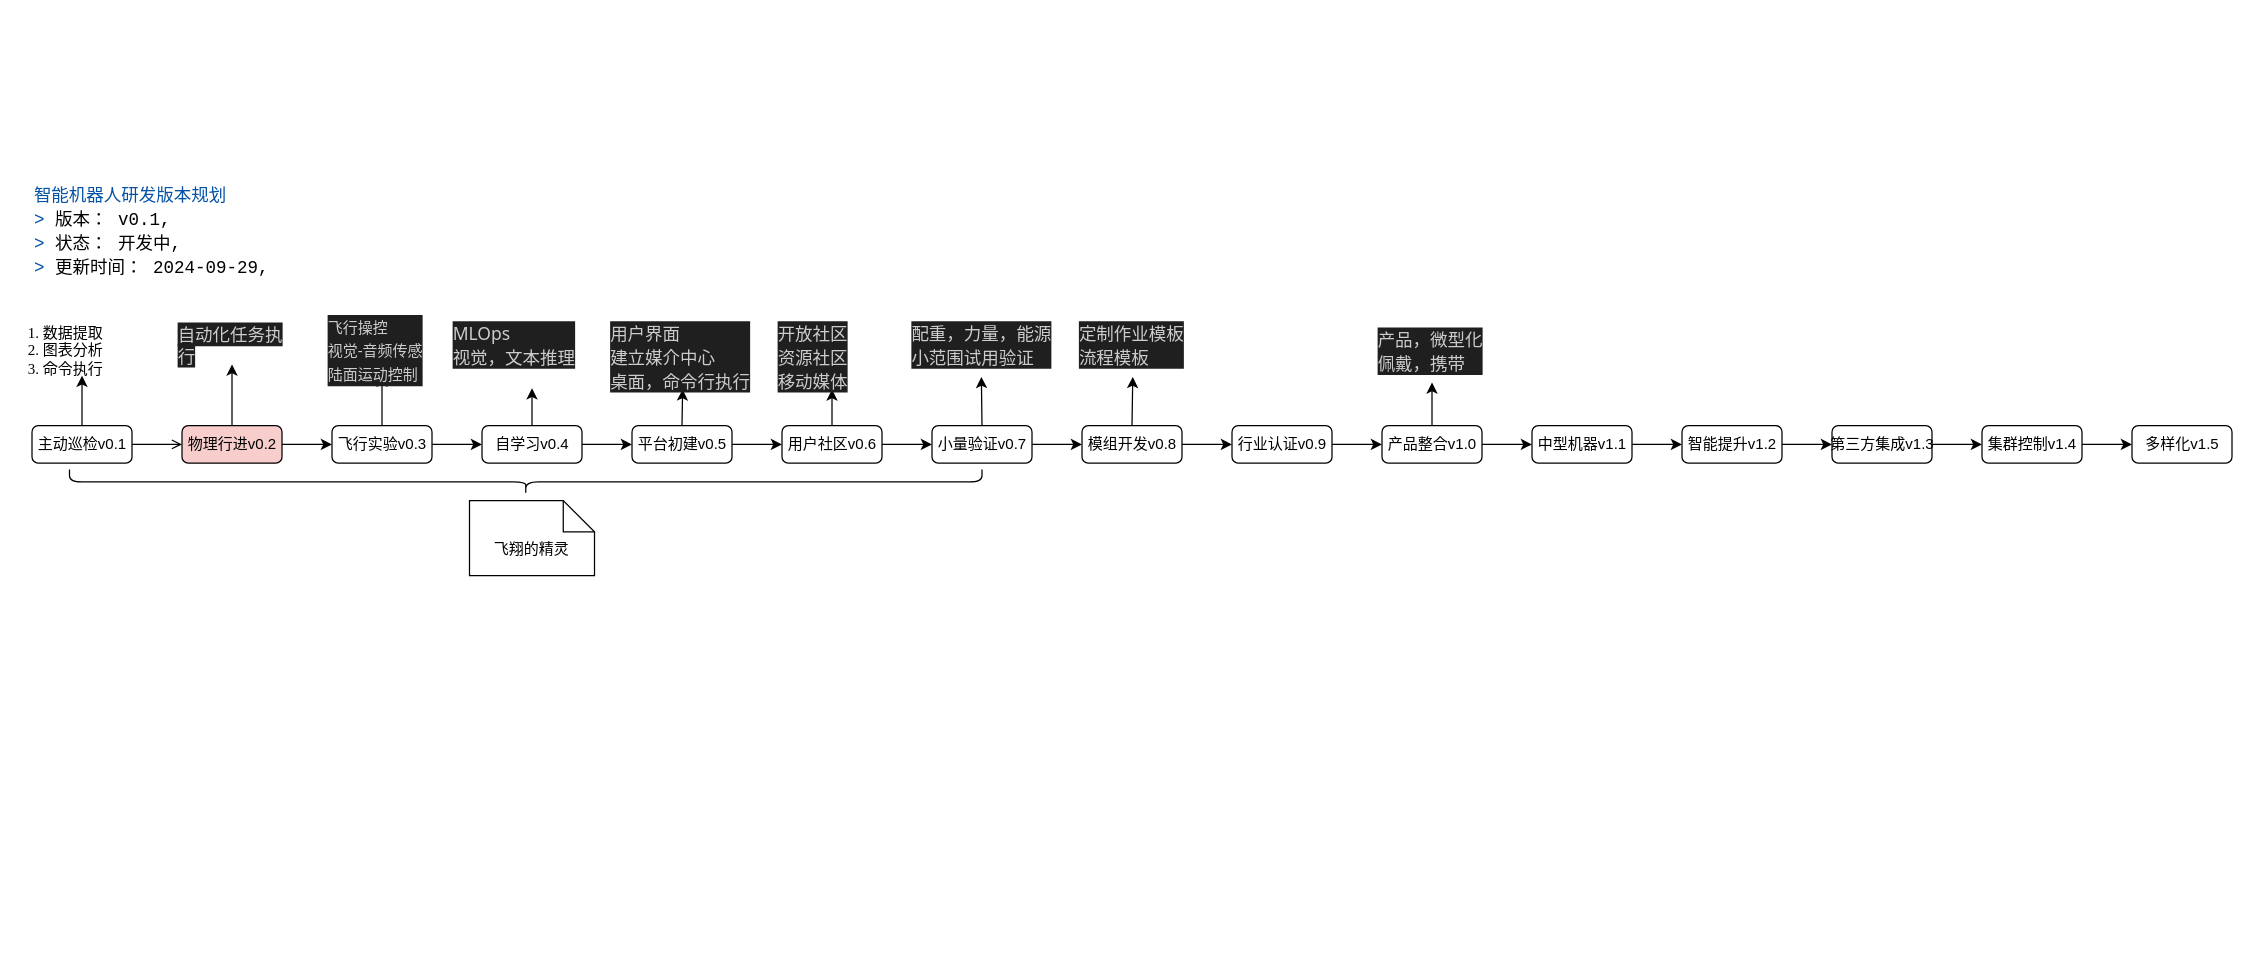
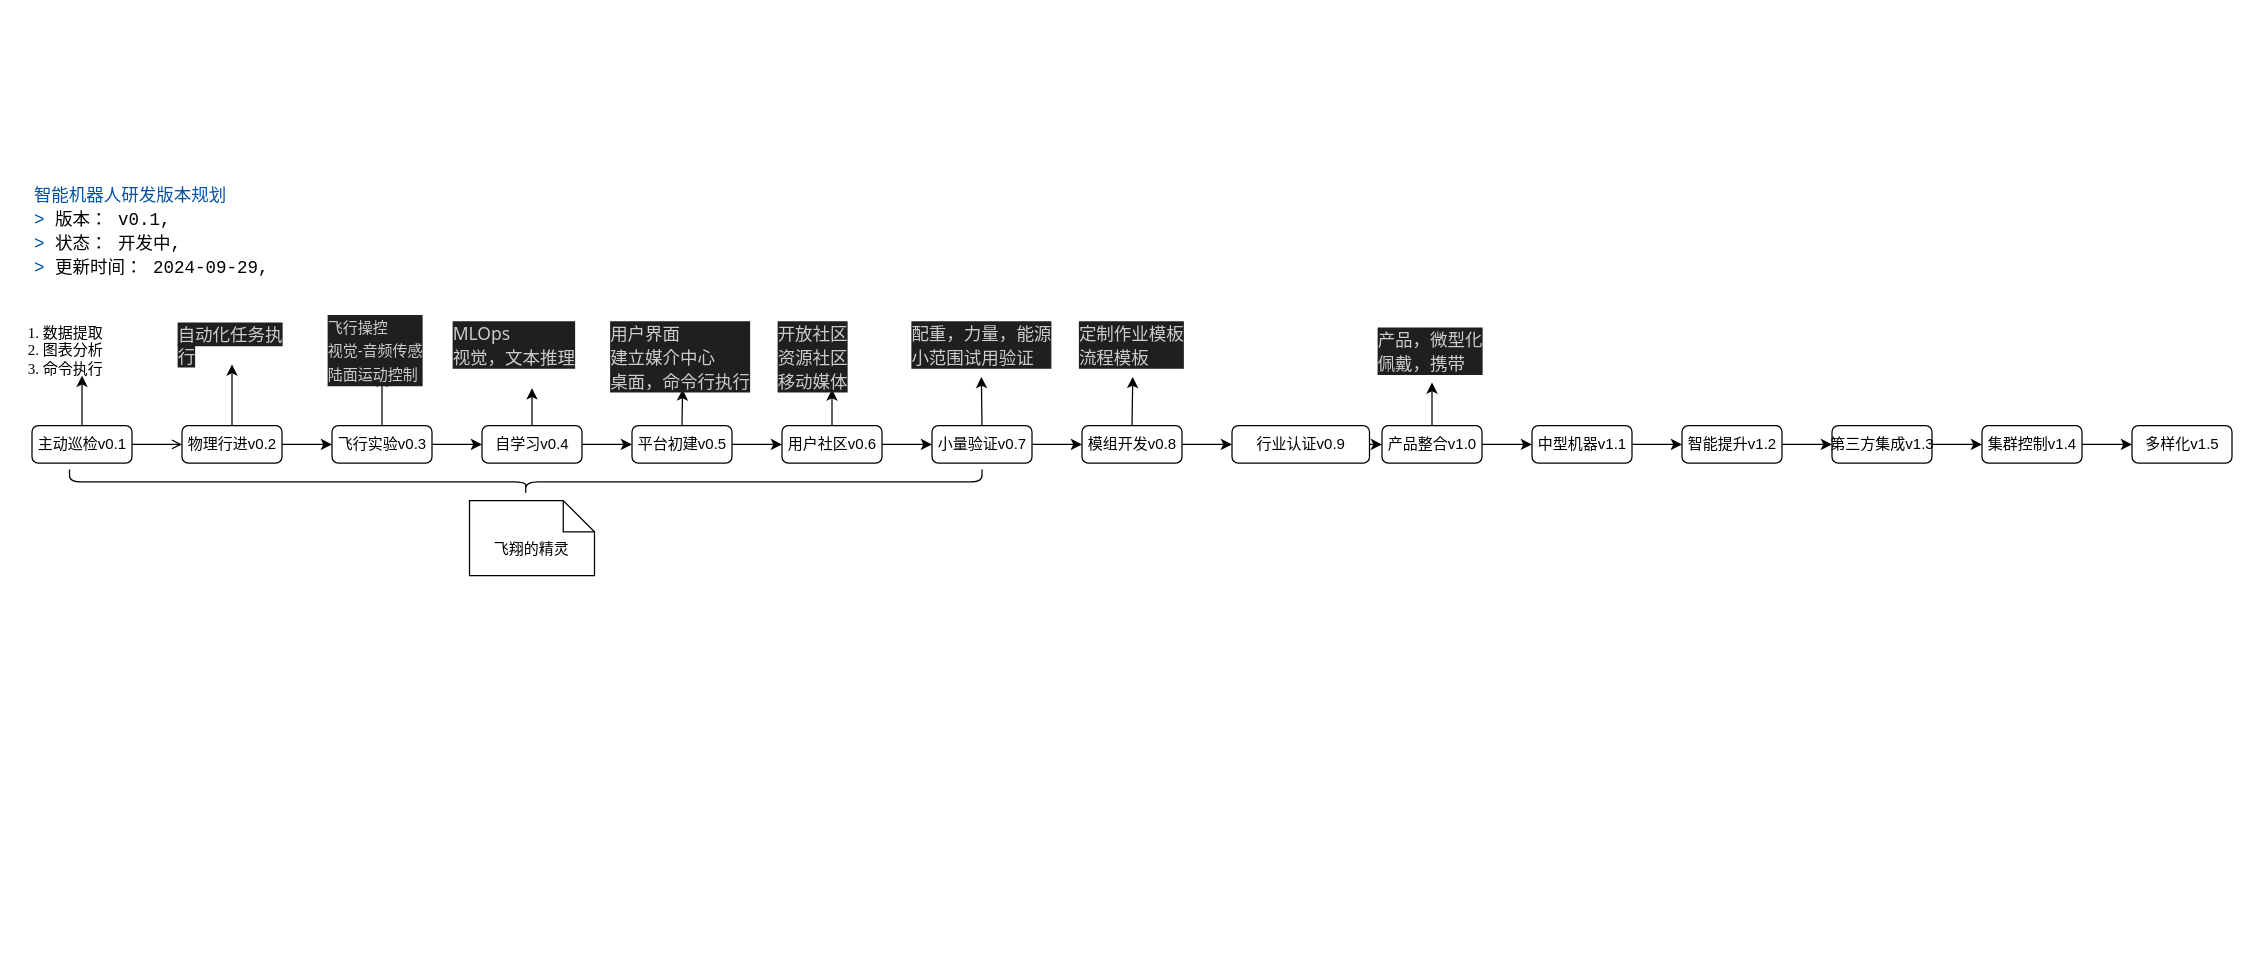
node "物理行进v0.2": fillcolor #f8cecc -> #ffffff
node "行业认证v0.9": size 100x38 -> 138x38
